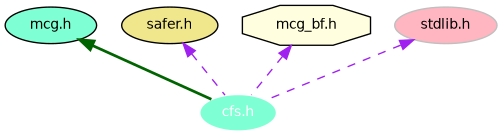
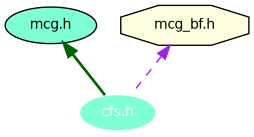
node "safer.h": removed
node "stdlib.h": removed
